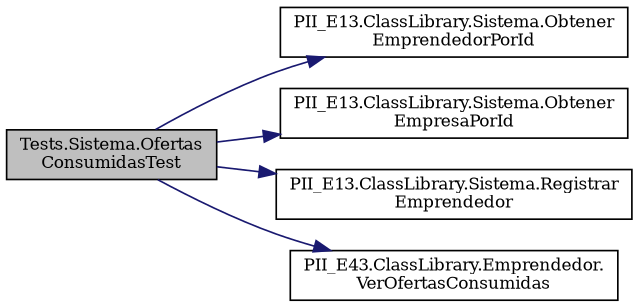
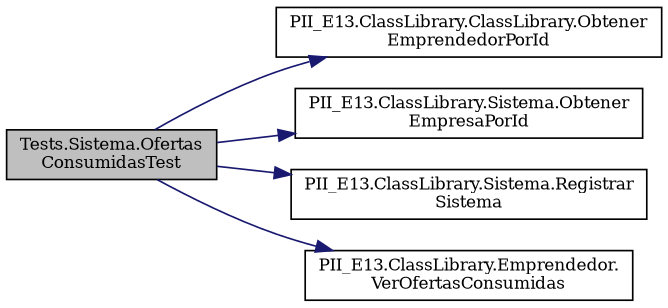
node "PII_E13.ClassLibrary.Sistema.Obtener EmprendedorPorId": label "PII_E13.ClassLibrary.Sistema.Obtener EmprendedorPorId" -> "PII_E13.ClassLibrary.ClassLibrary.Obtener EmprendedorPorId"
node "PII_E13.ClassLibrary.Sistema.Registrar Emprendedor": label "PII_E13.ClassLibrary.Sistema.Registrar Emprendedor" -> "PII_E13.ClassLibrary.Sistema.Registrar Sistema"
node "PII_E43.ClassLibrary.Emprendedor. VerOfertasConsumidas": label "PII_E43.ClassLibrary.Emprendedor. VerOfertasConsumidas" -> "PII_E13.ClassLibrary.Emprendedor. VerOfertasConsumidas"
